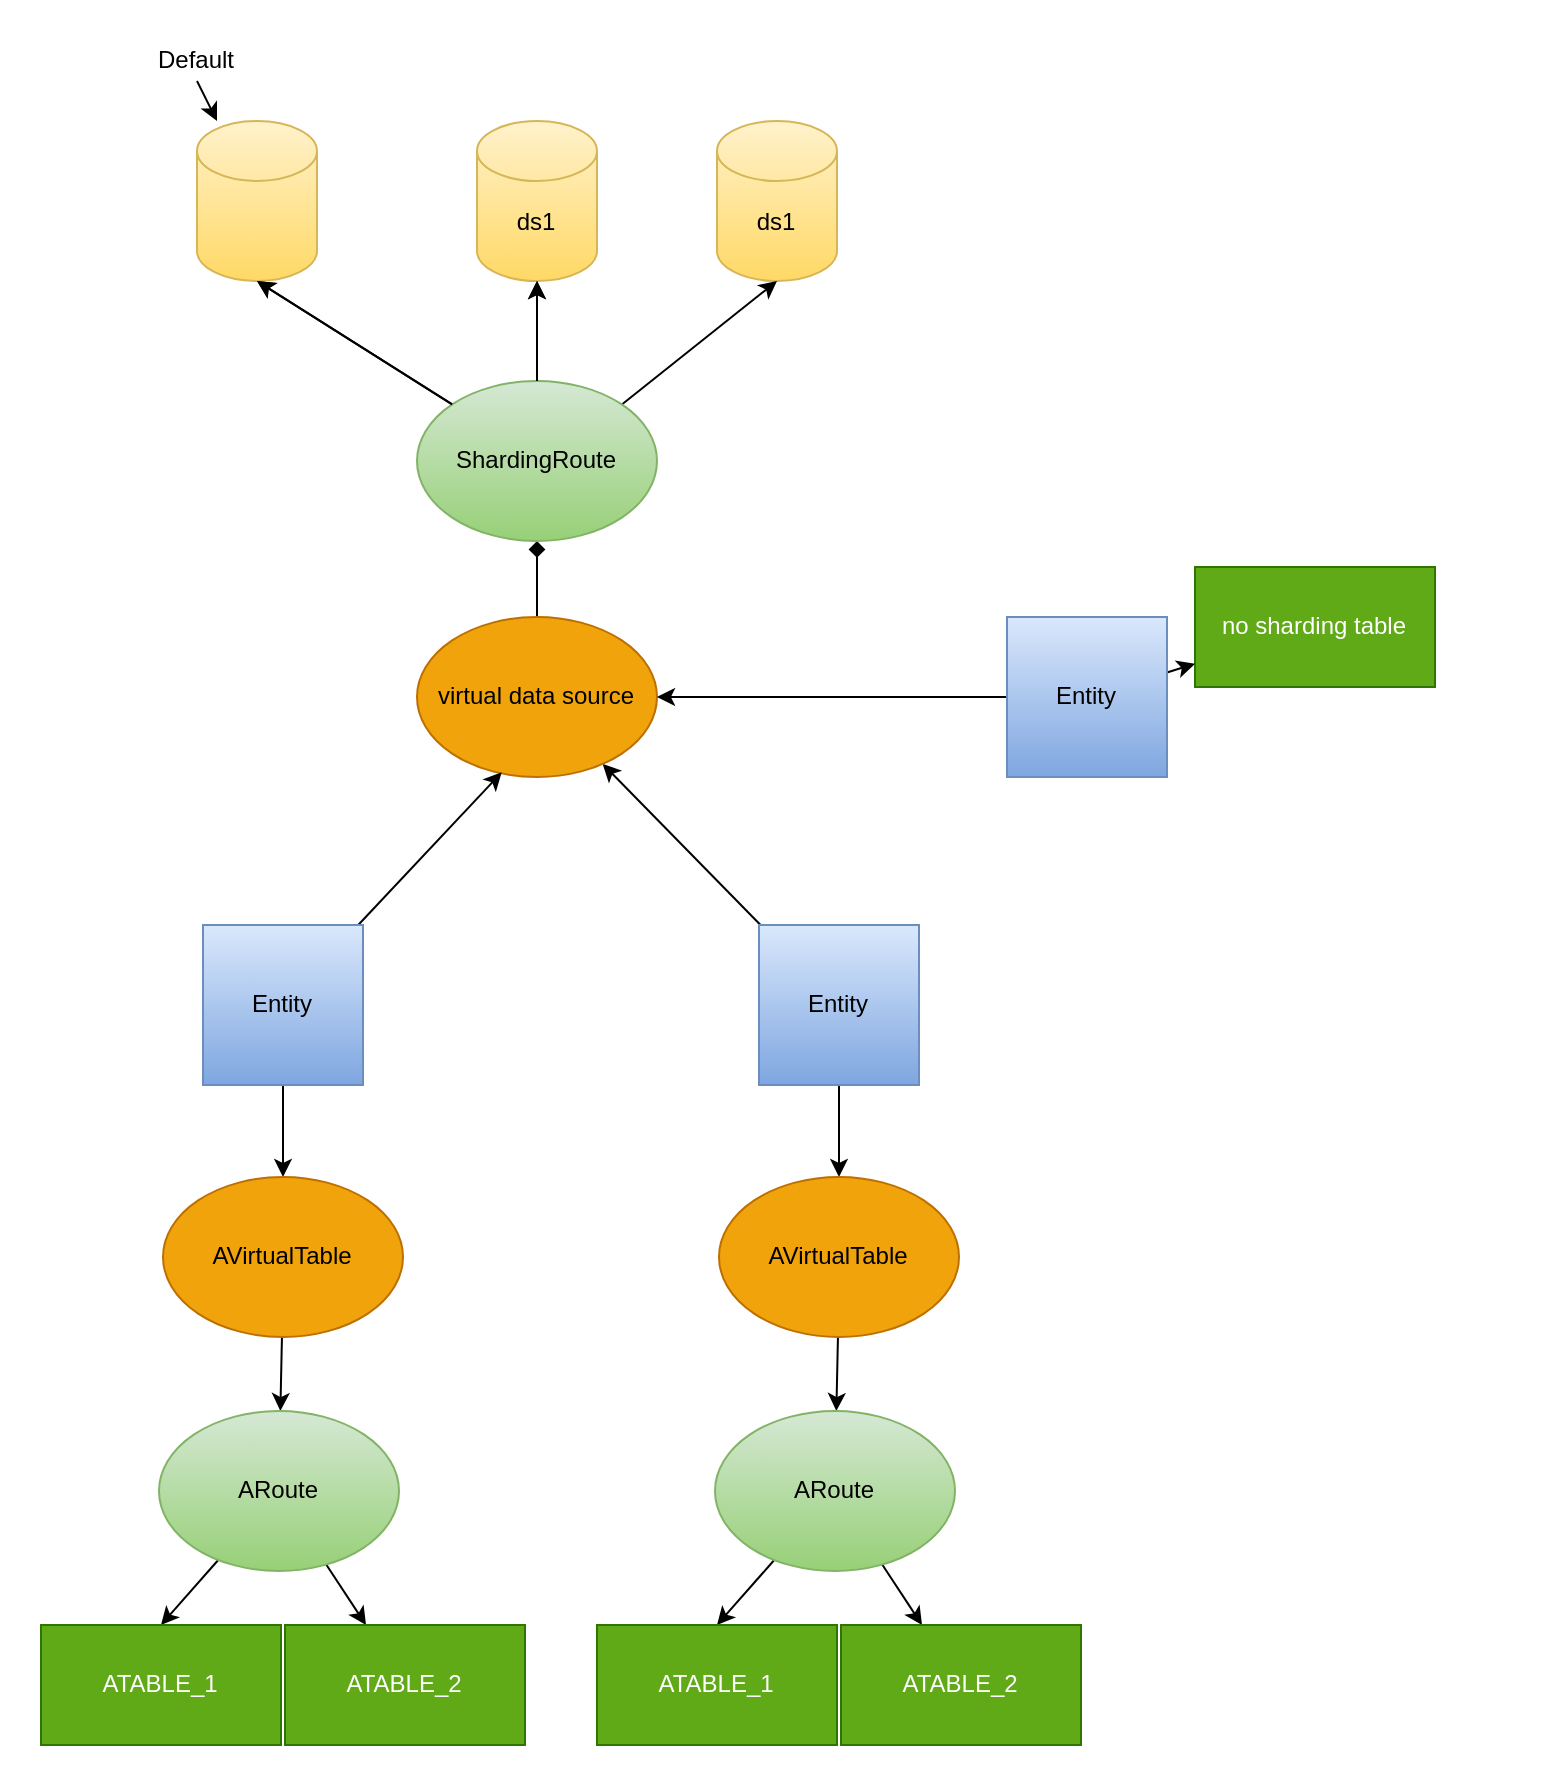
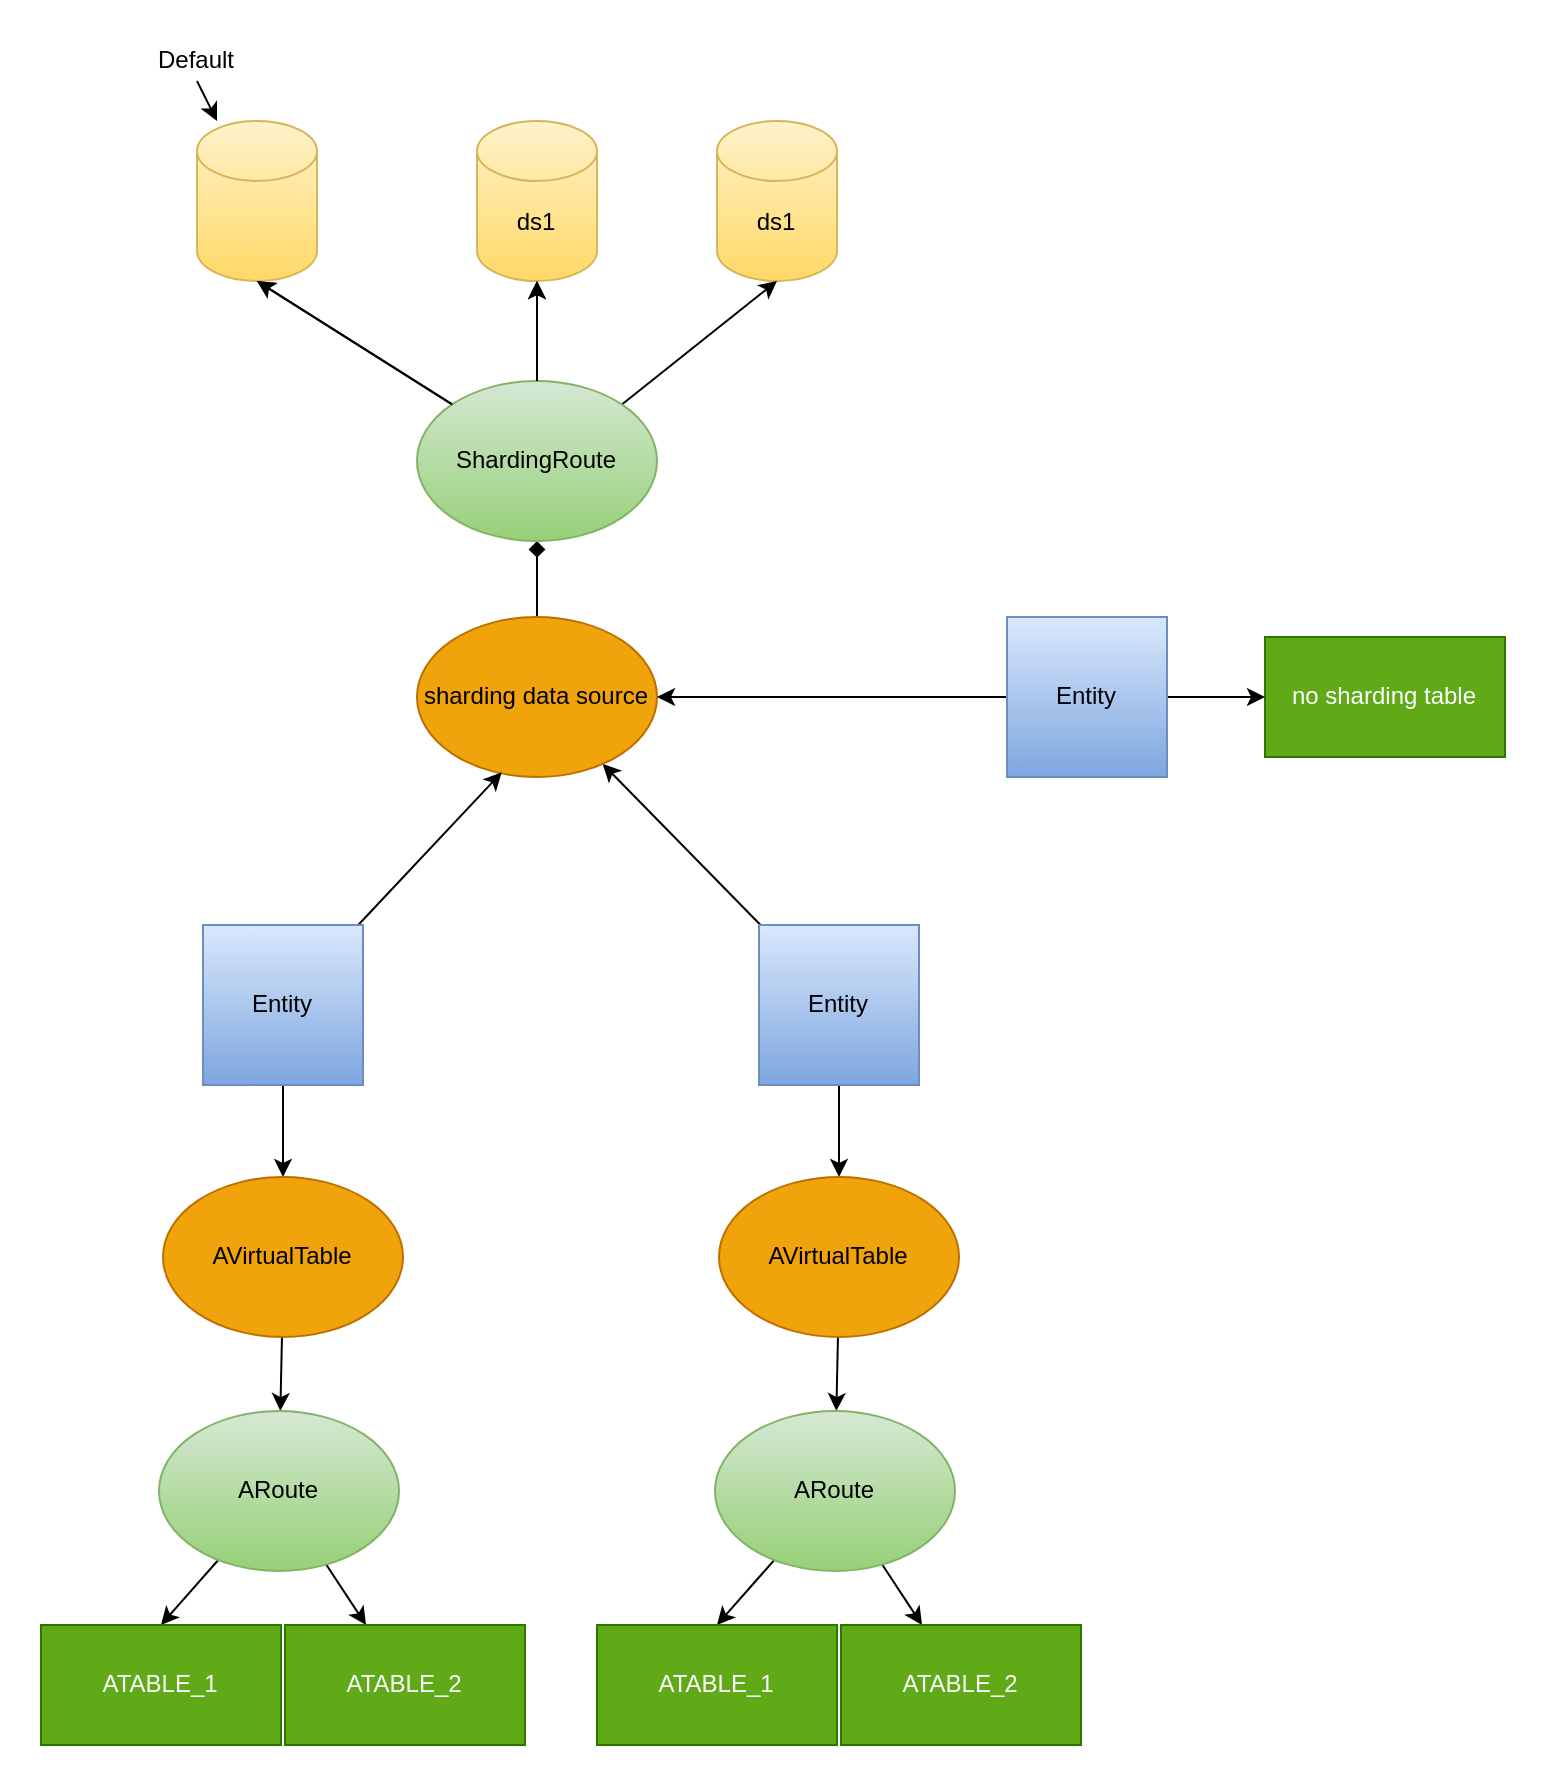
node "no sharding table": moved (1315, 627) -> (1385, 697)
node "virtual data source": label "virtual data source" -> "sharding data source"
